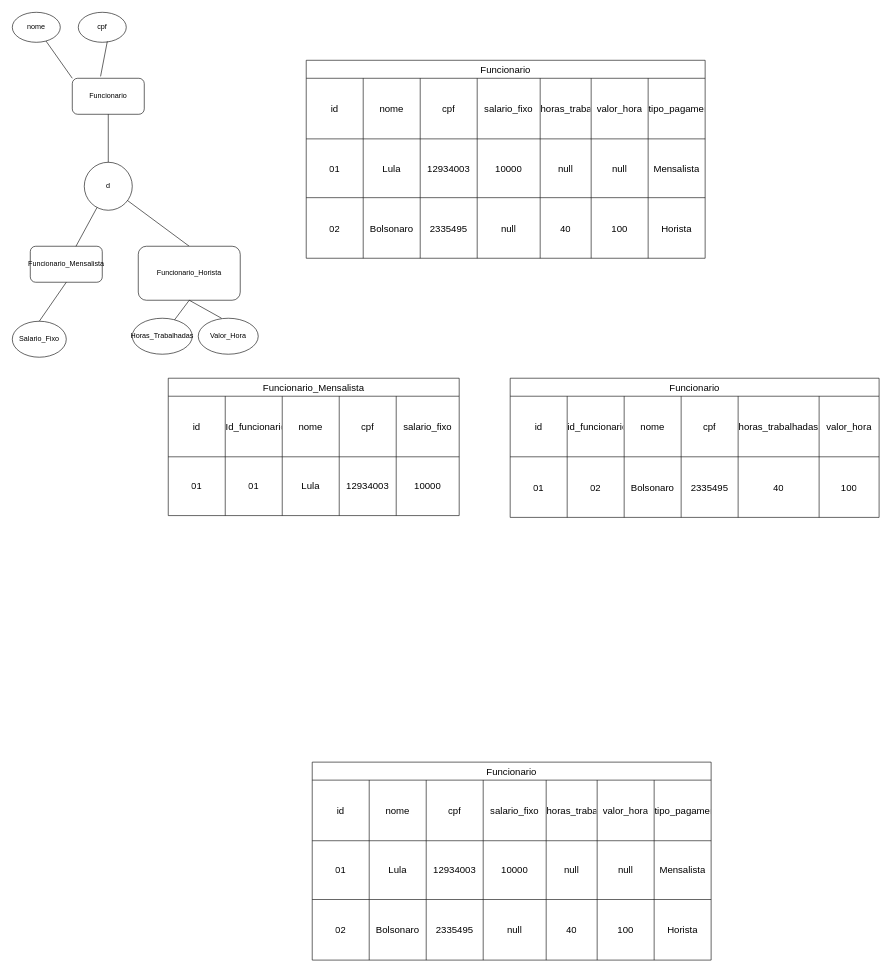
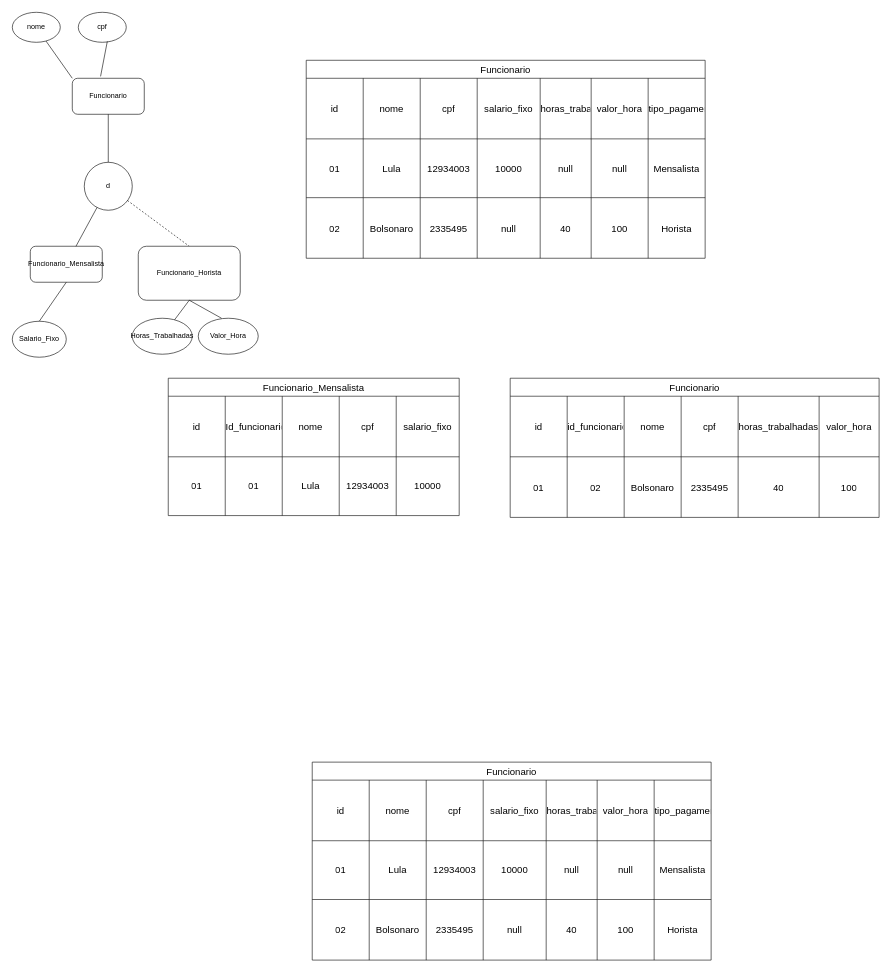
edge "d" -- "Funcionario_Horista": style solid -> dashed
